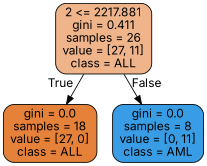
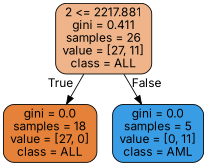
node "gini = 0.0 samples = 8 value = [0, 11] class = AML": label "gini = 0.0 samples = 8 value = [0, 11] class = AML" -> "gini = 0.0 samples = 5 value = [0, 11] class = AML"
